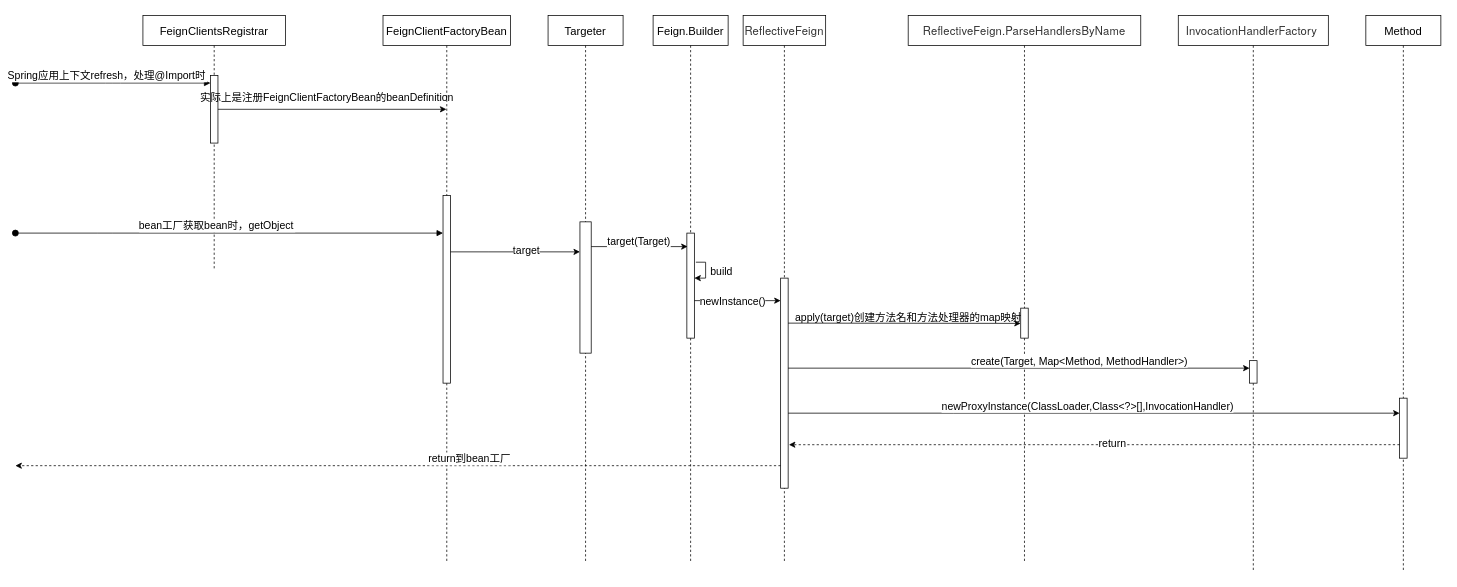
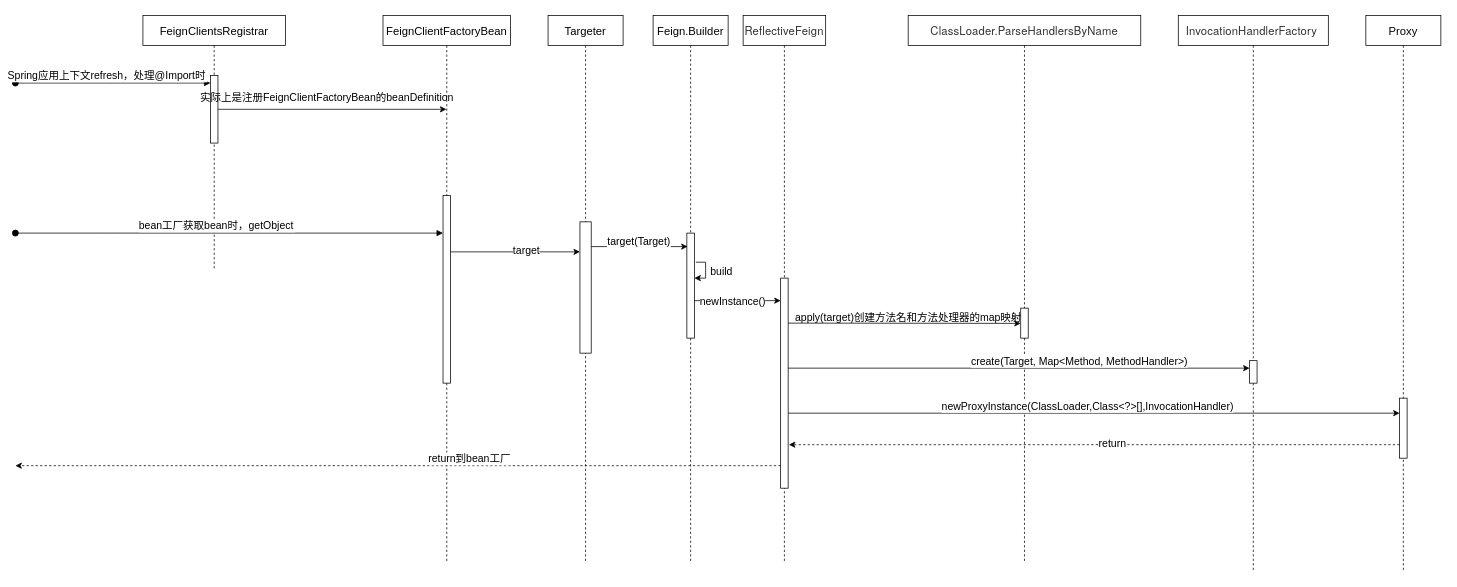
node "ReflectiveFeign.ParseHandlersByName": label "ReflectiveFeign.ParseHandlersByName" -> "ClassLoader.ParseHandlersByName"
node "Method": label "Method" -> "Proxy"
